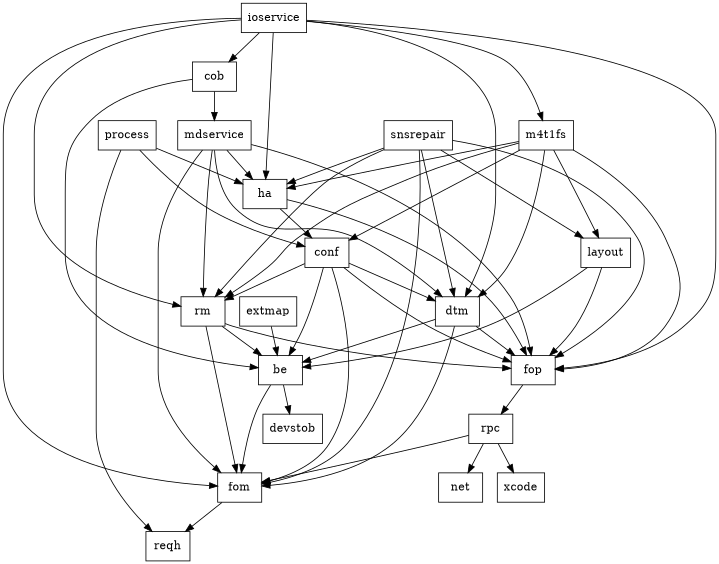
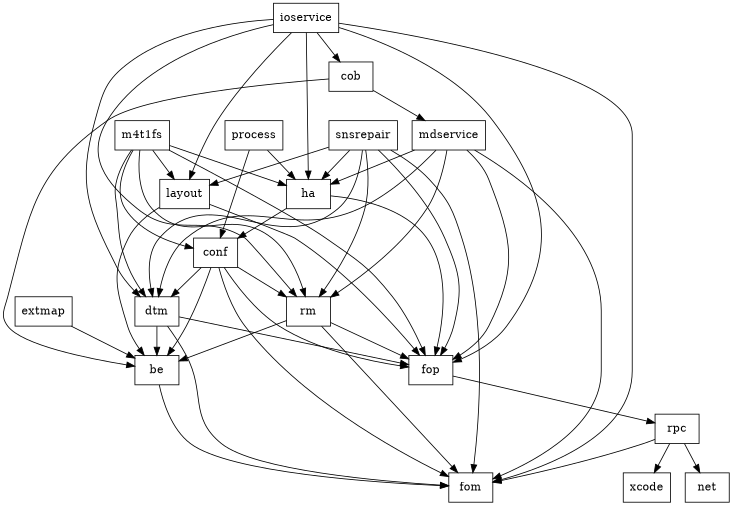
edge "ioservice" -> "m4t1fs": now "ioservice" -> "layout"
node "devstob": removed
node "reqh": removed
